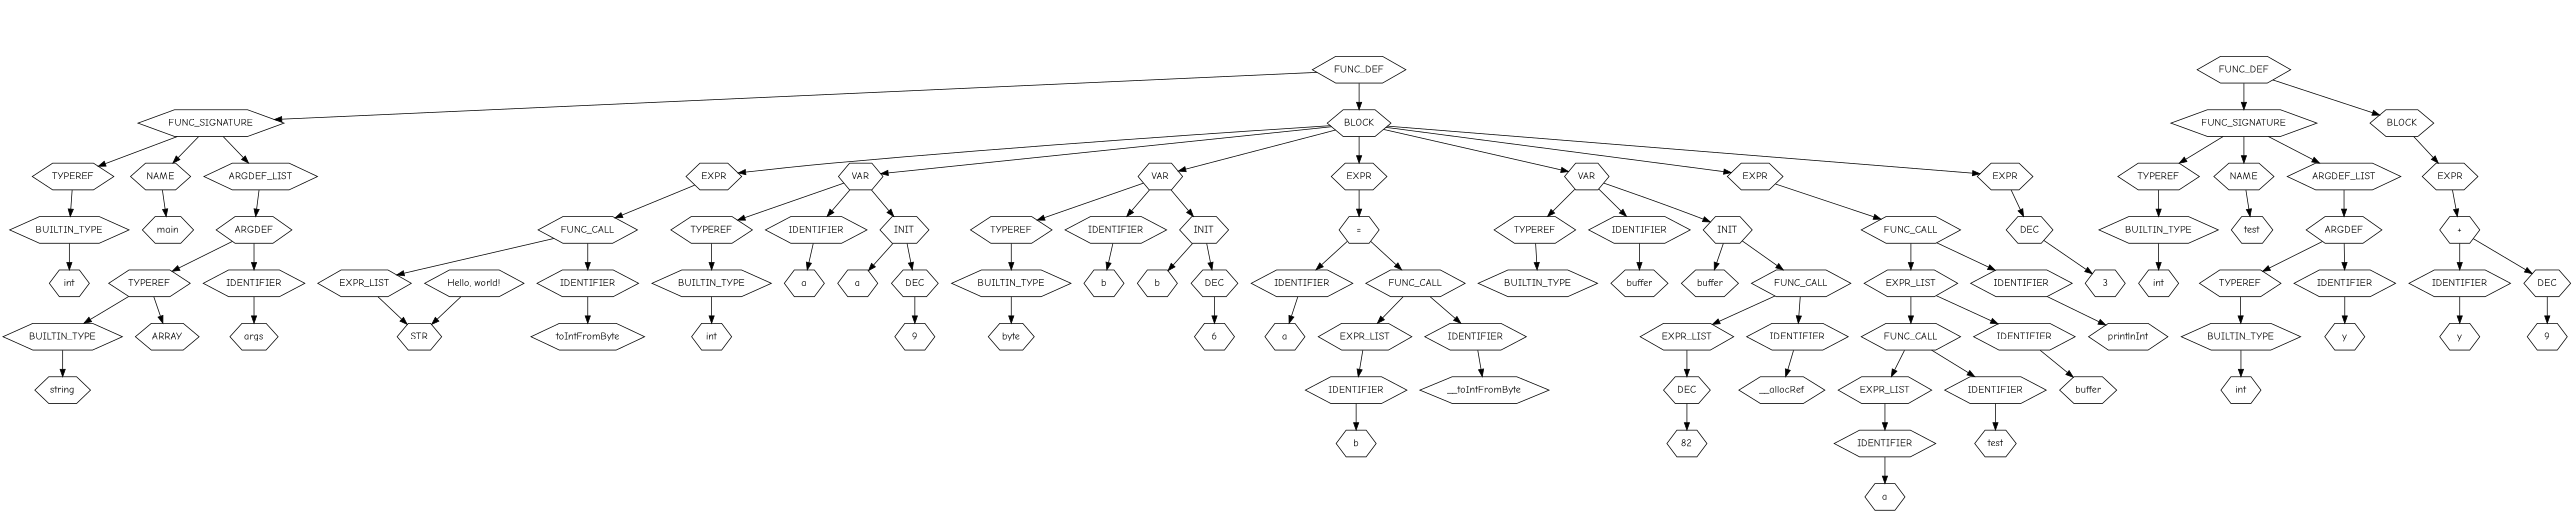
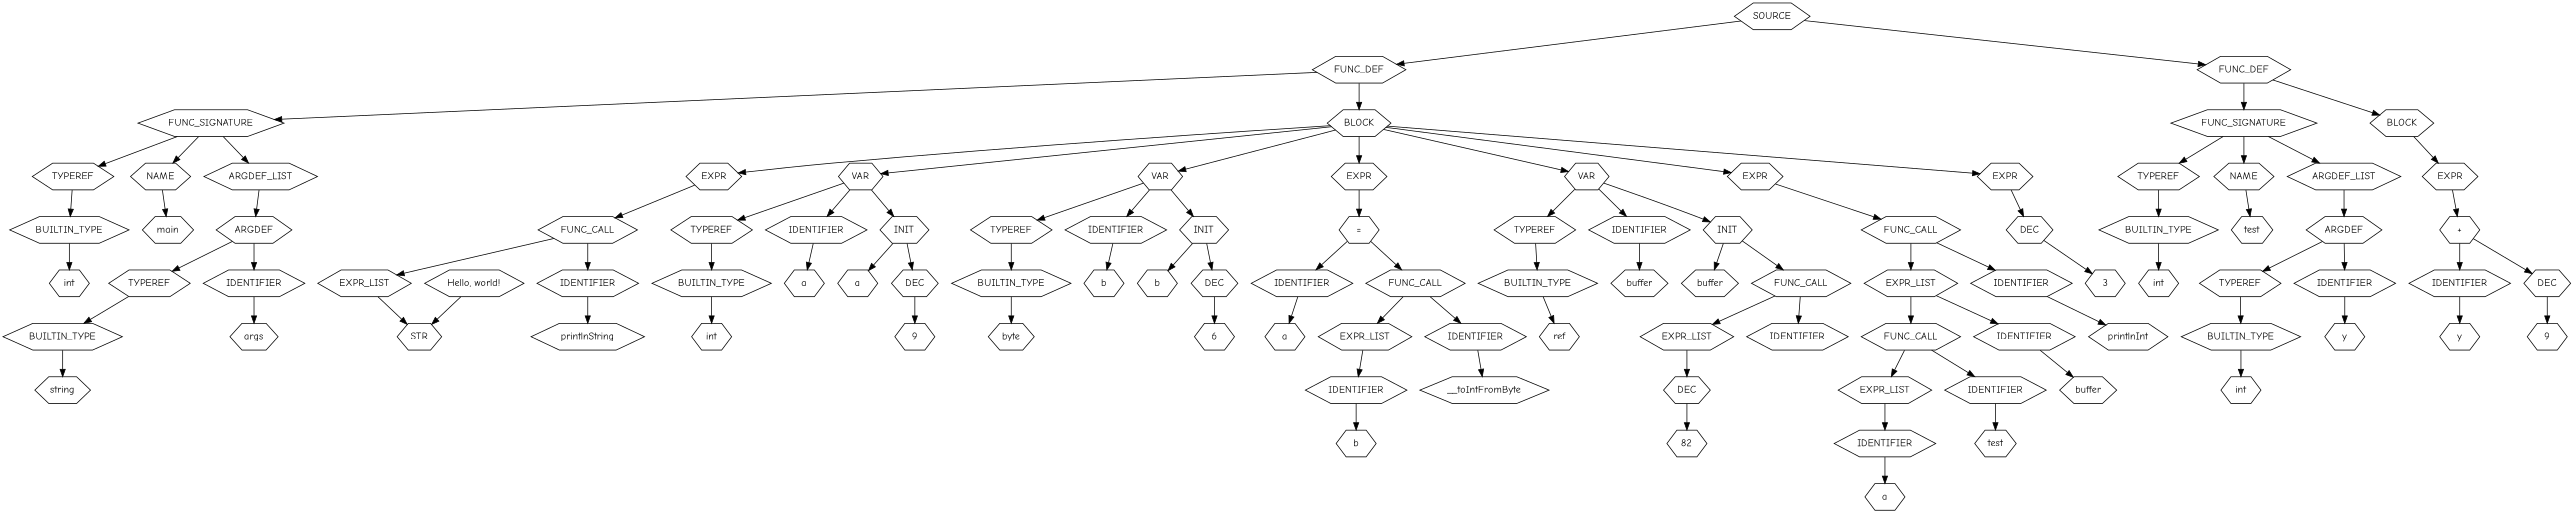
node "SOURCE": added
node "ARRAY": removed
node "toIntFromByte": label "toIntFromByte" -> "printlnString"
node "ref": added
node "__allocRef": removed
